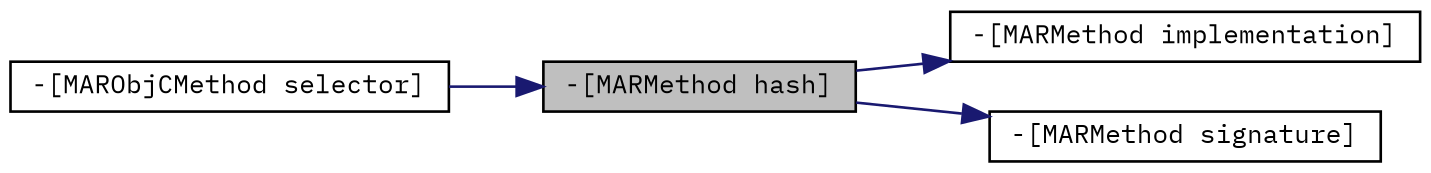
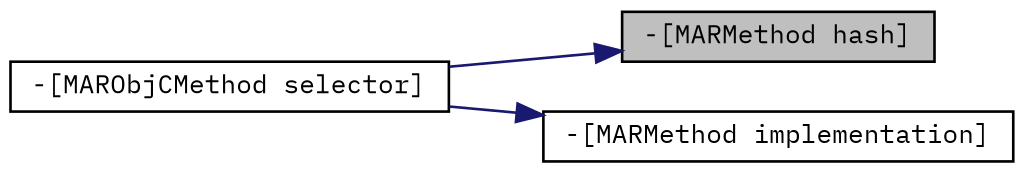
edge "-[MARMethod hash]" -> "-[MARMethod implementation]": now "-[MARObjCMethod selector]" -> "-[MARMethod implementation]"
node "-[MARMethod signature]": removed
